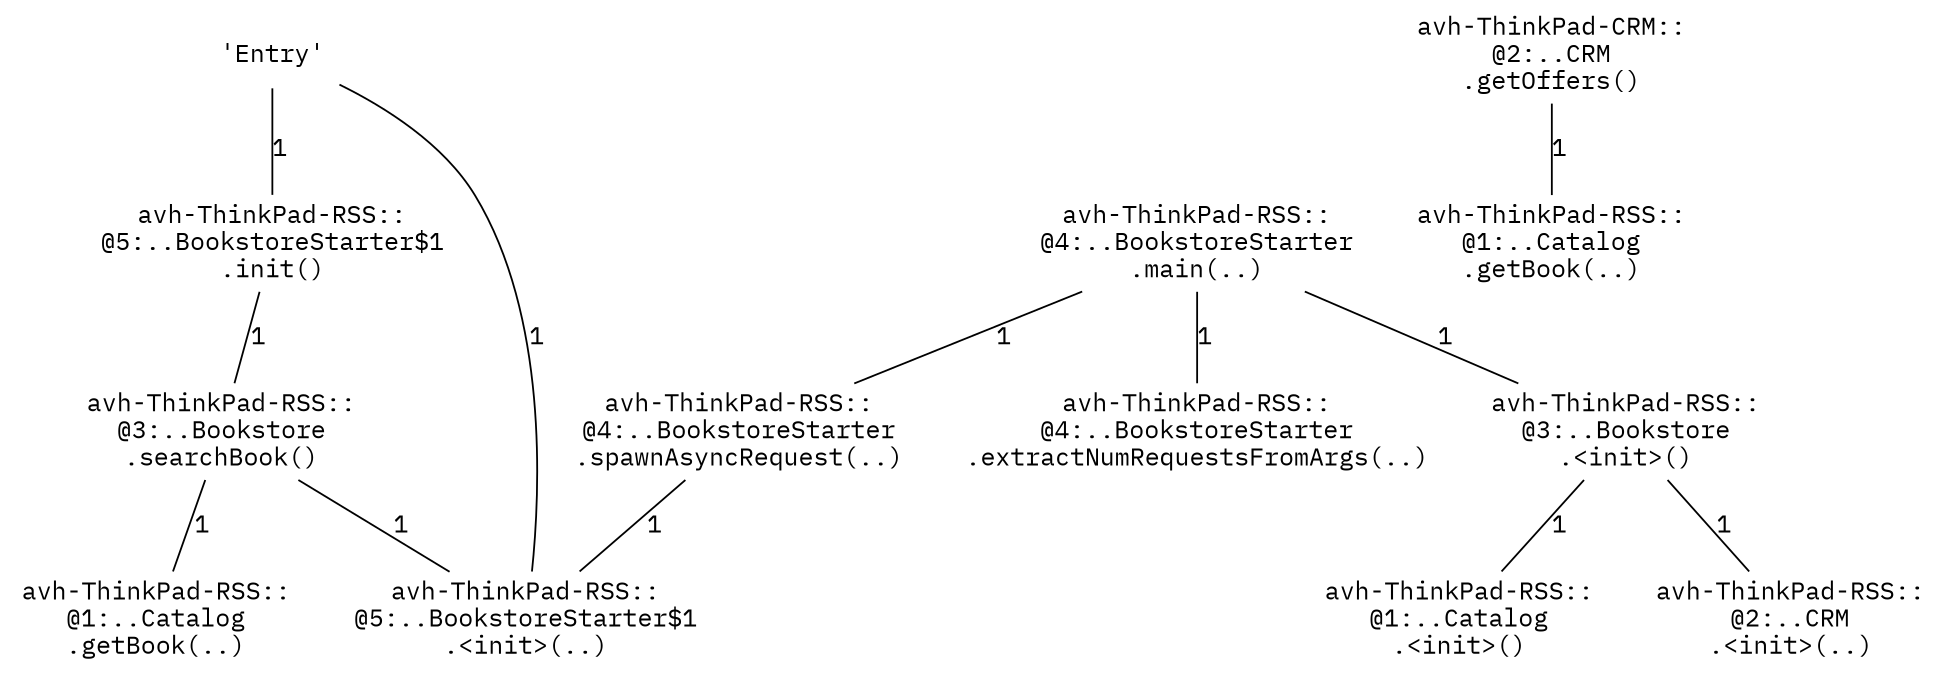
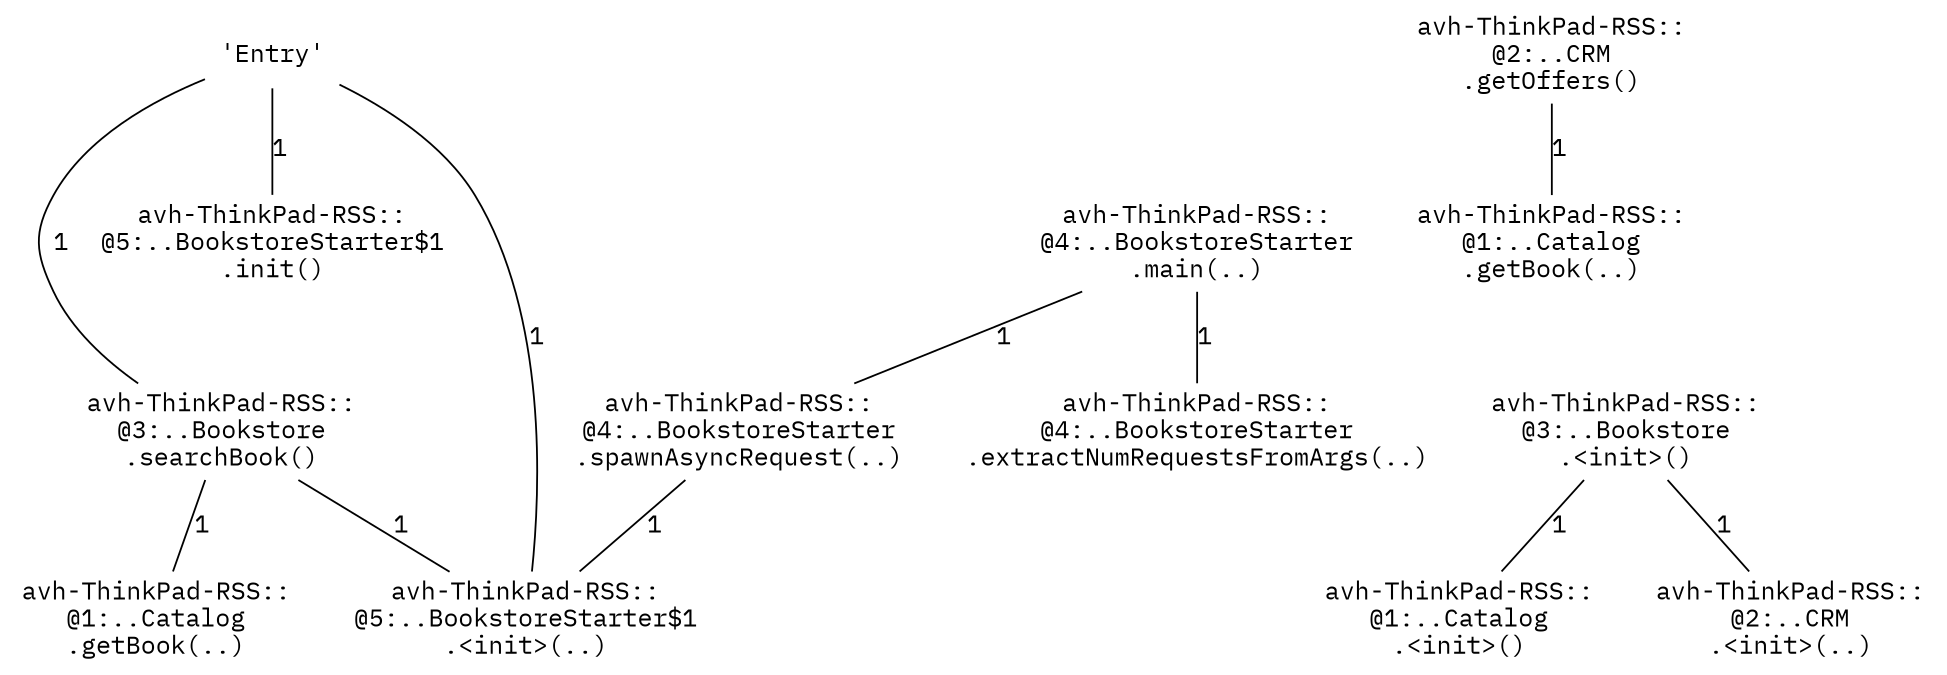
node "avh-ThinkPad-CRM:: @2:..CRM .getOffers()": label "avh-ThinkPad-CRM:: @2:..CRM .getOffers()" -> "avh-ThinkPad-RSS:: @2:..CRM .getOffers()"
edge "avh-ThinkPad-RSS:: @5:..BookstoreStarter$1 .init()" -- "avh-ThinkPad-RSS:: @3:..Bookstore .searchBook()": now "'Entry'" -- "avh-ThinkPad-RSS:: @3:..Bookstore .searchBook()"
edge "avh-ThinkPad-RSS:: @4:..BookstoreStarter .main(..)" -- "avh-ThinkPad-RSS:: @3:..Bookstore .<init>()": removed, label "1"
